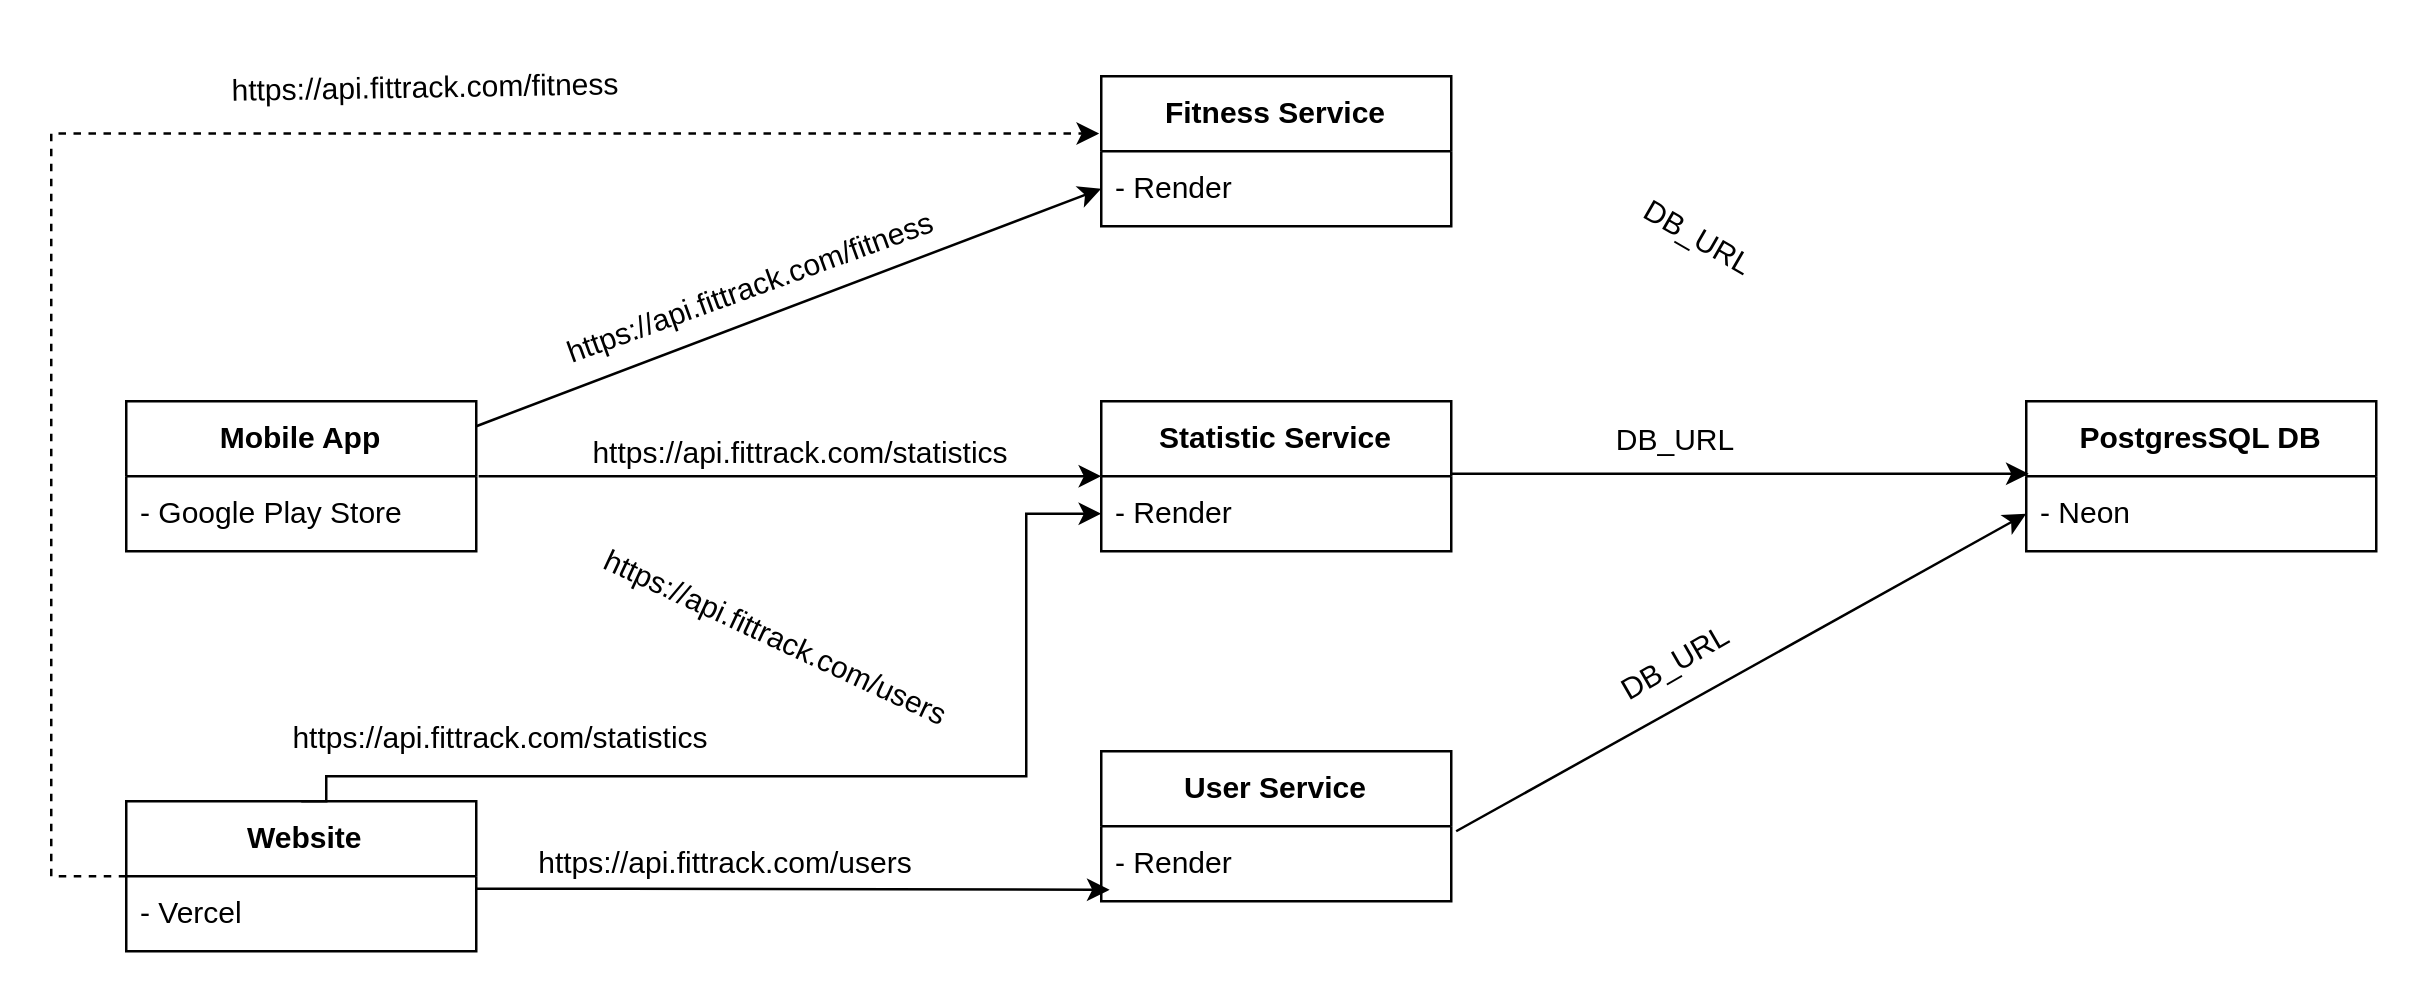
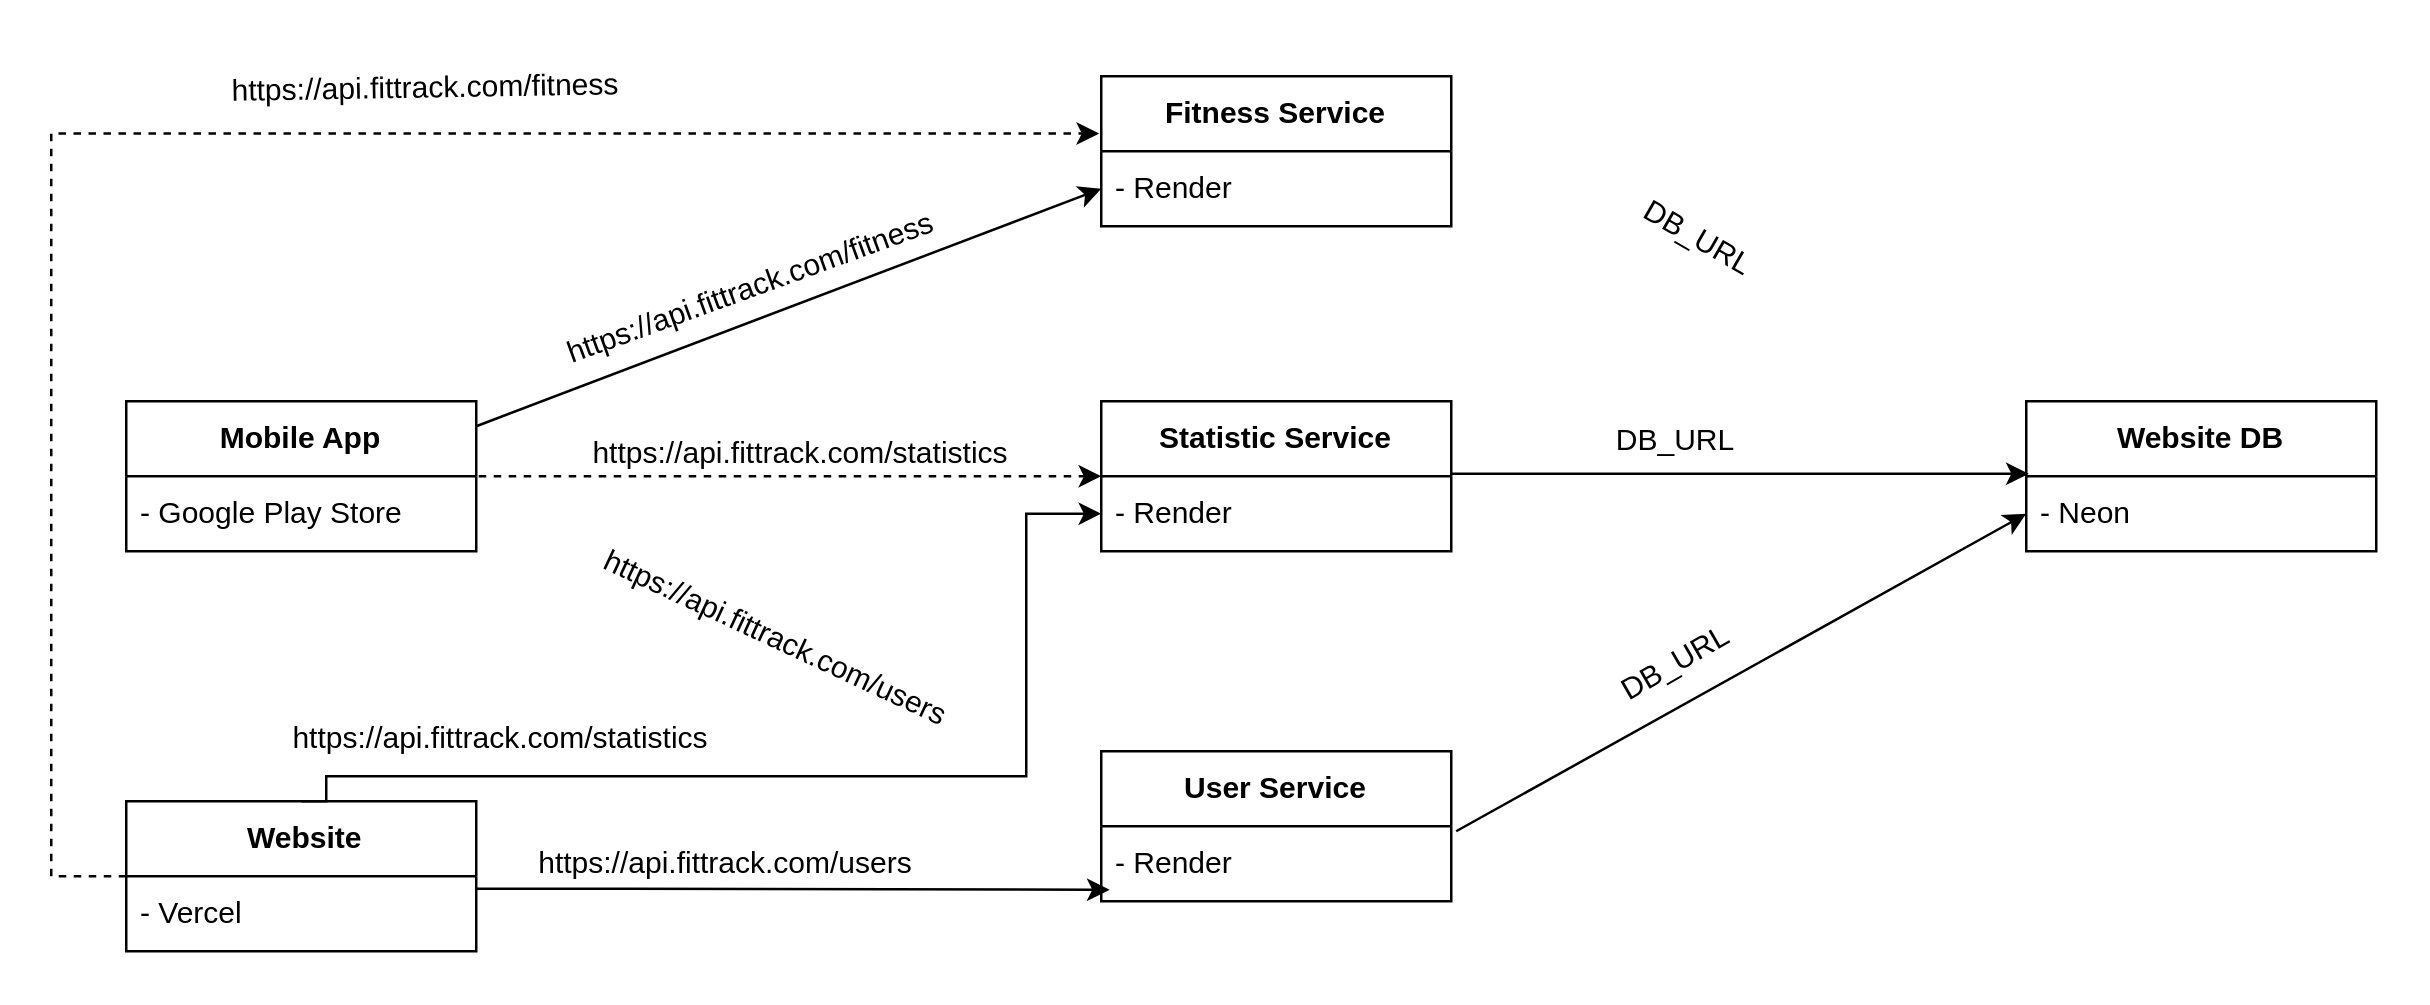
node "PostgresSQL DB": label "PostgresSQL DB" -> "Website DB"
edge "- Google Play Store" -> "Statistic Service": style solid -> dashed
